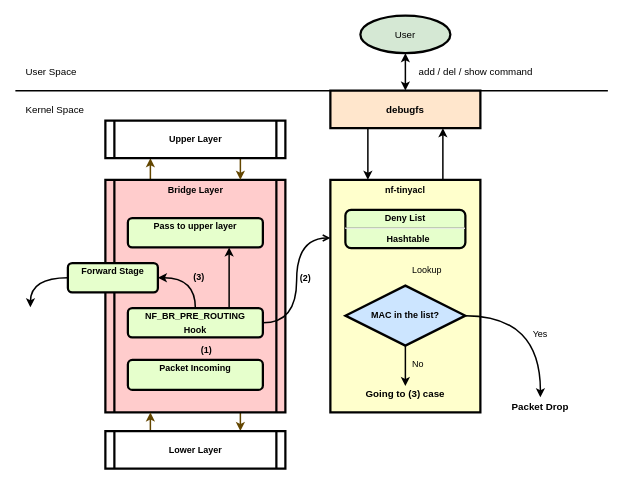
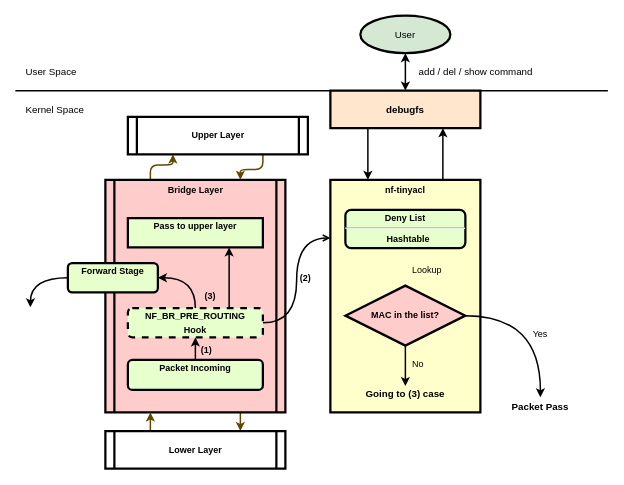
node "Upper Layer": moved (195, 139) -> (218, 135)
node "Pass to upper layer": shape rounded rectangle -> rectangle
node "(3)": moved (199, 277) -> (210, 296)
node "MAC in the list?": fillcolor #cce5ff -> #ffcccc
node "NF_BR_PRE_ROUTING Hook": style solid -> dashed
edge "Packet Incoming" -> "NF_BR_PRE_ROUTING Hook": added
node "Packet Drop": label "Packet Drop" -> "Packet Pass"
